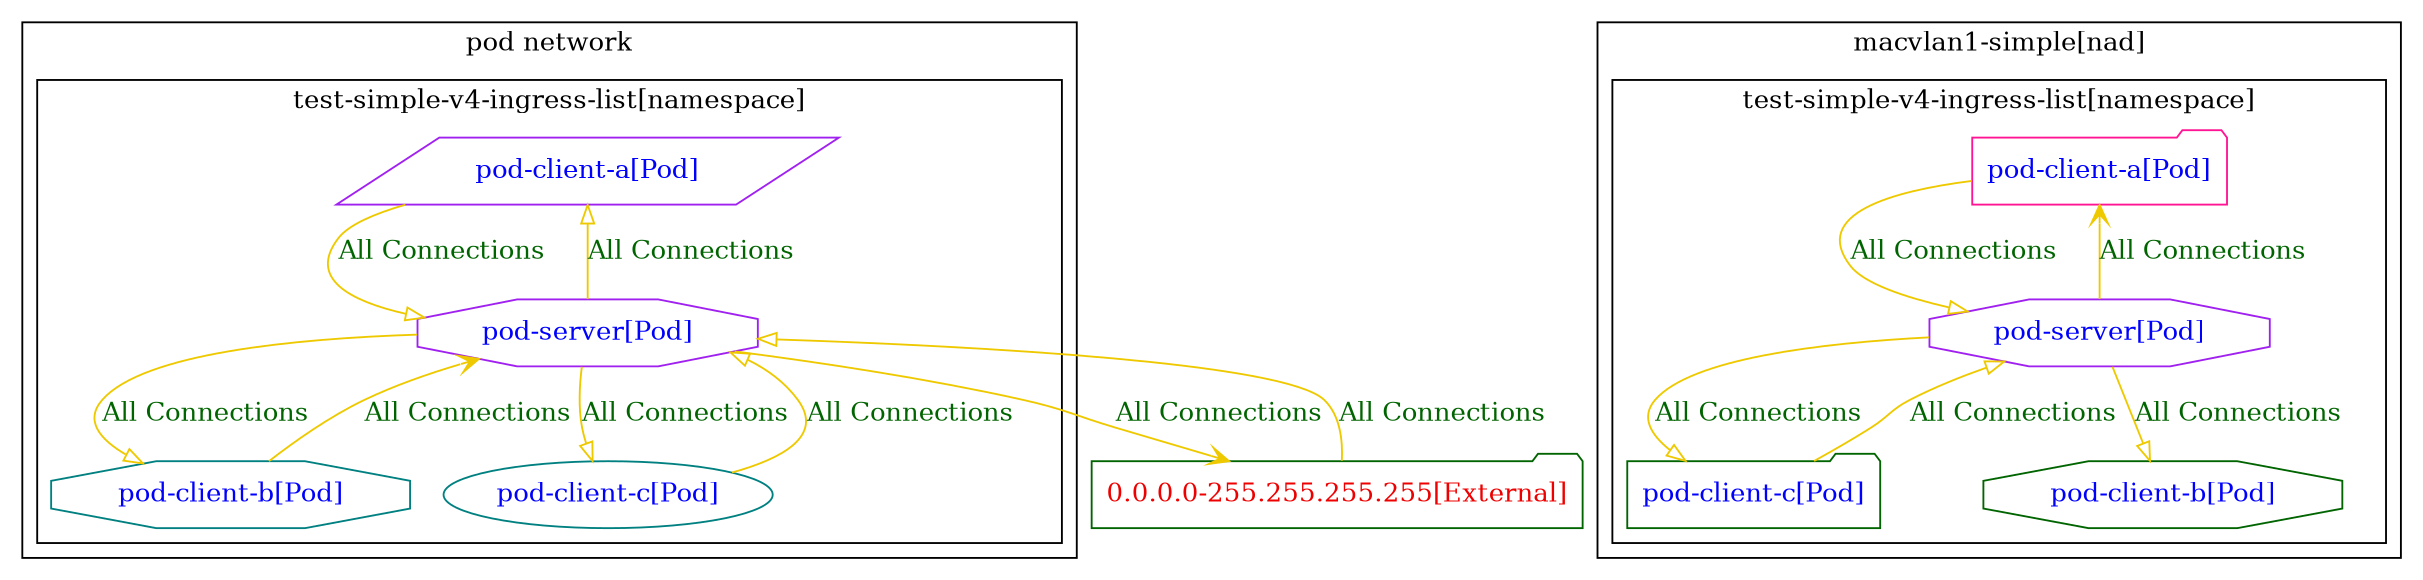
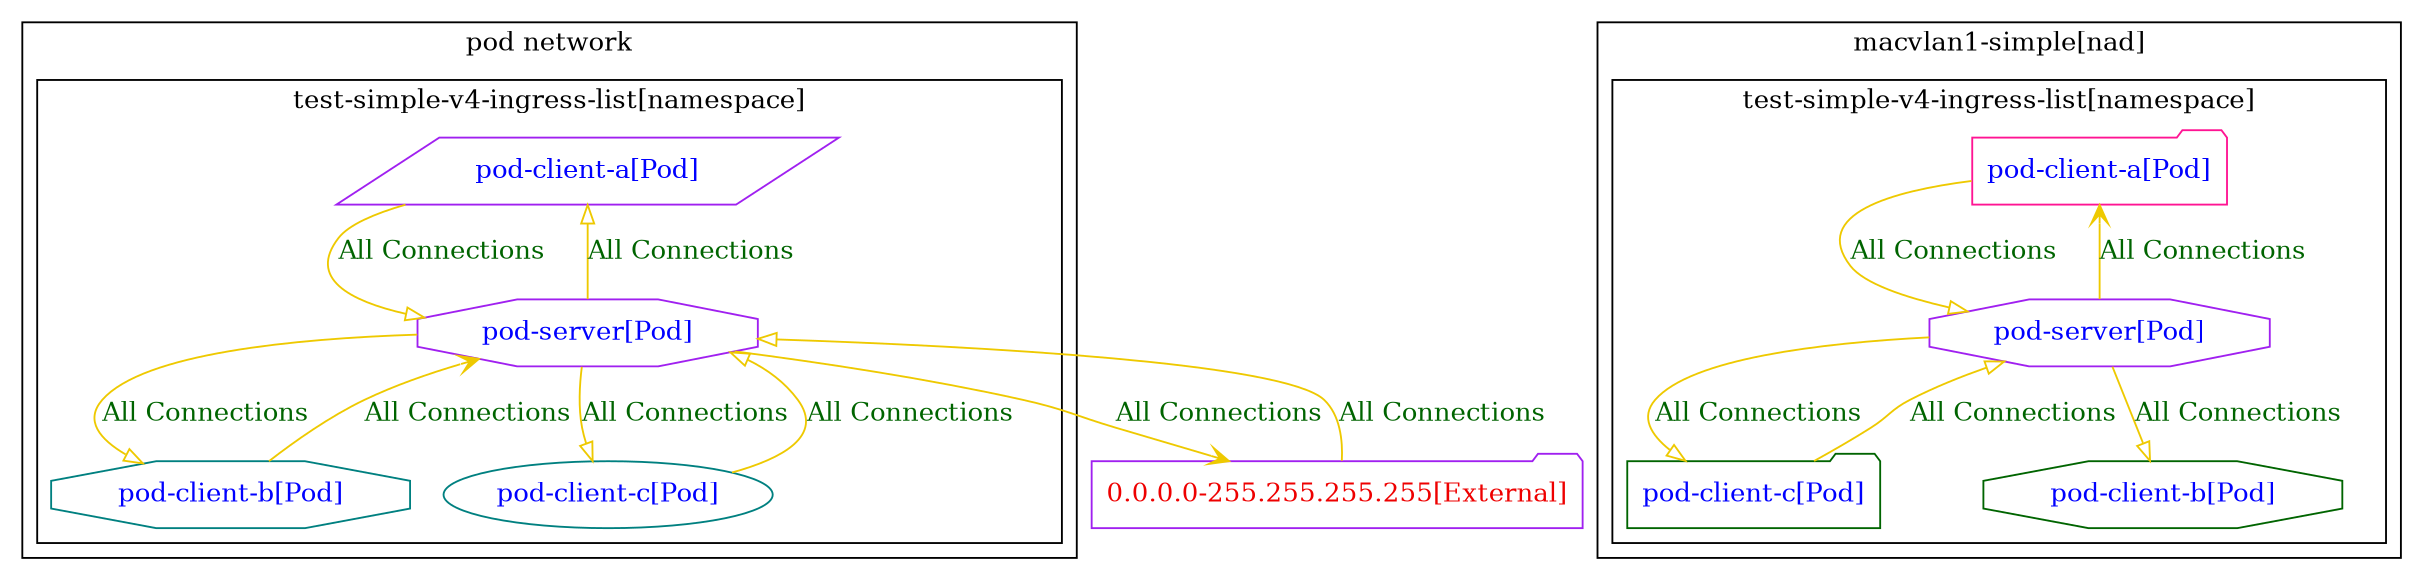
node "0.0.0.0-255.255.255.255[External]": color darkgreen -> purple
